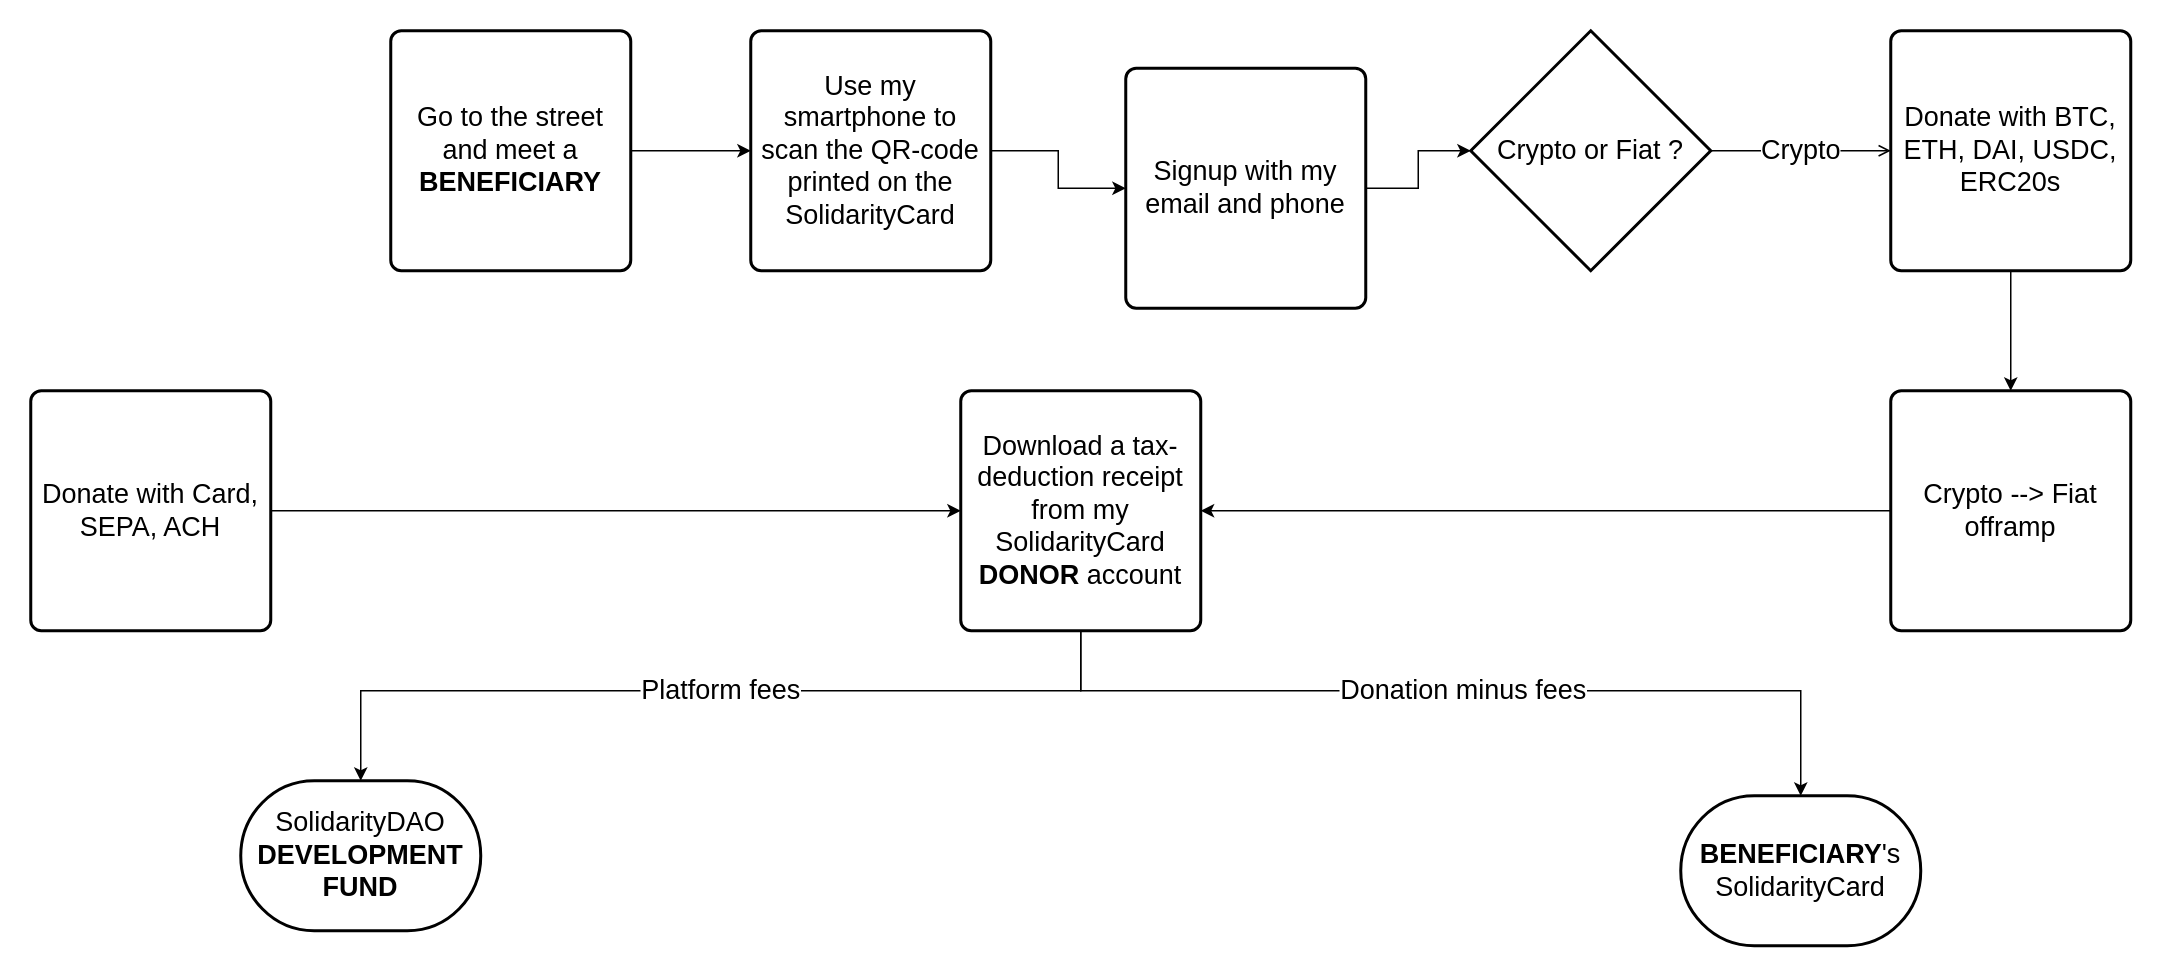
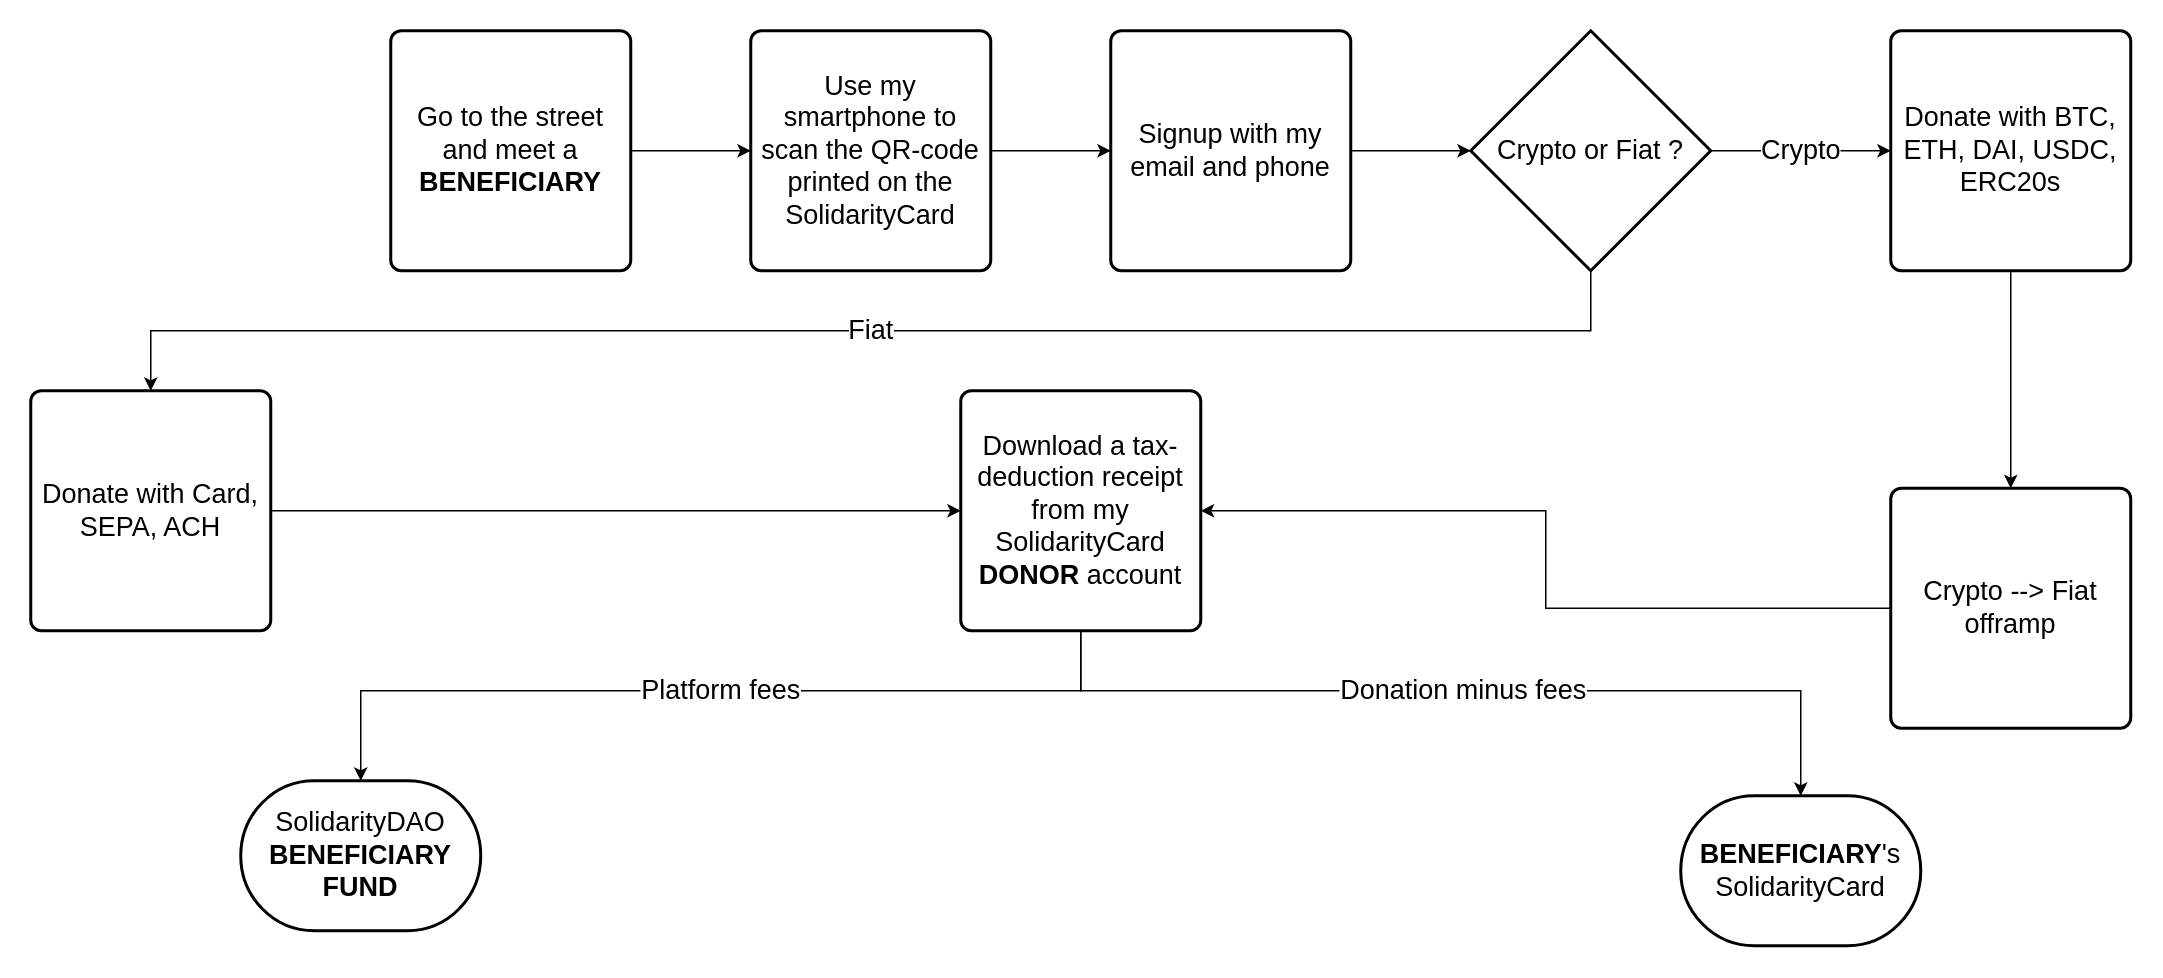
edge "Crypto or Fiat ?" -> "Donate with BTC, ETH, DAI, USDC, ERC20s": arrowhead open -> classic
node "Signup with my email and phone": moved (1246, 188) -> (1231, 151)
edge "Crypto or Fiat ?" -> "Donate with Card, SEPA, ACH": added, label "Fiat"
node "Crypto --> Fiat offramp": moved (2011, 511) -> (2011, 608)
node "SolidarityDAO DEVELOPMENT FUND": label "SolidarityDAO DEVELOPMENT FUND" -> "SolidarityDAO BENEFICIARY FUND"
